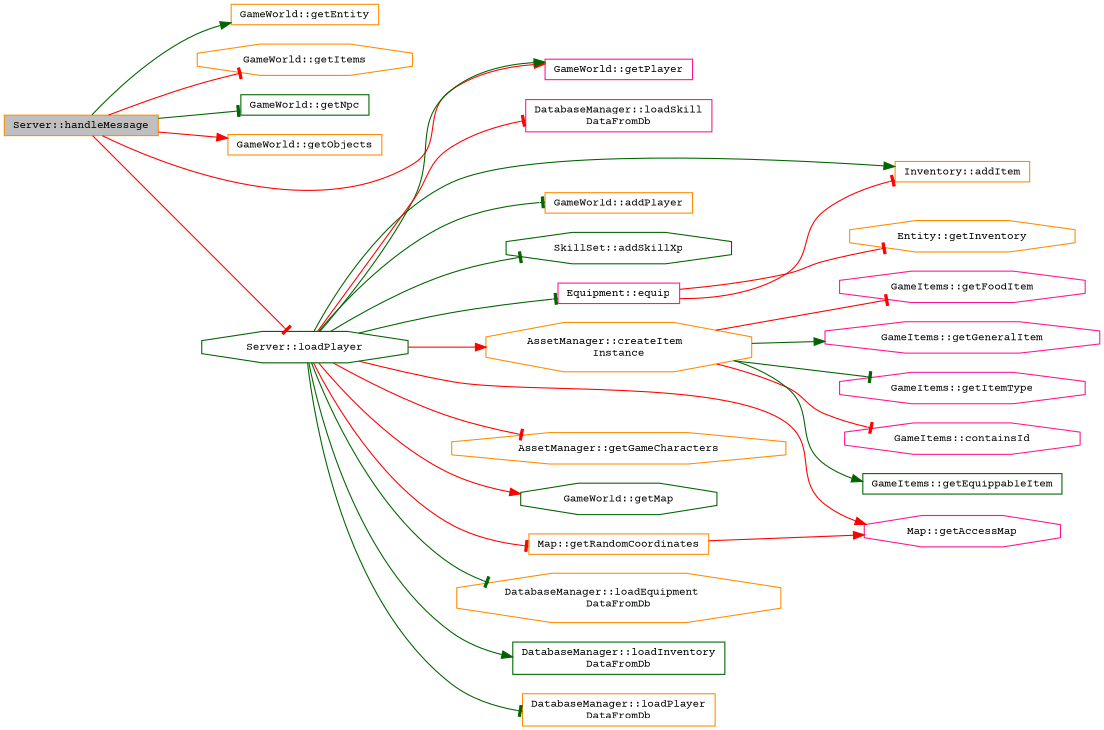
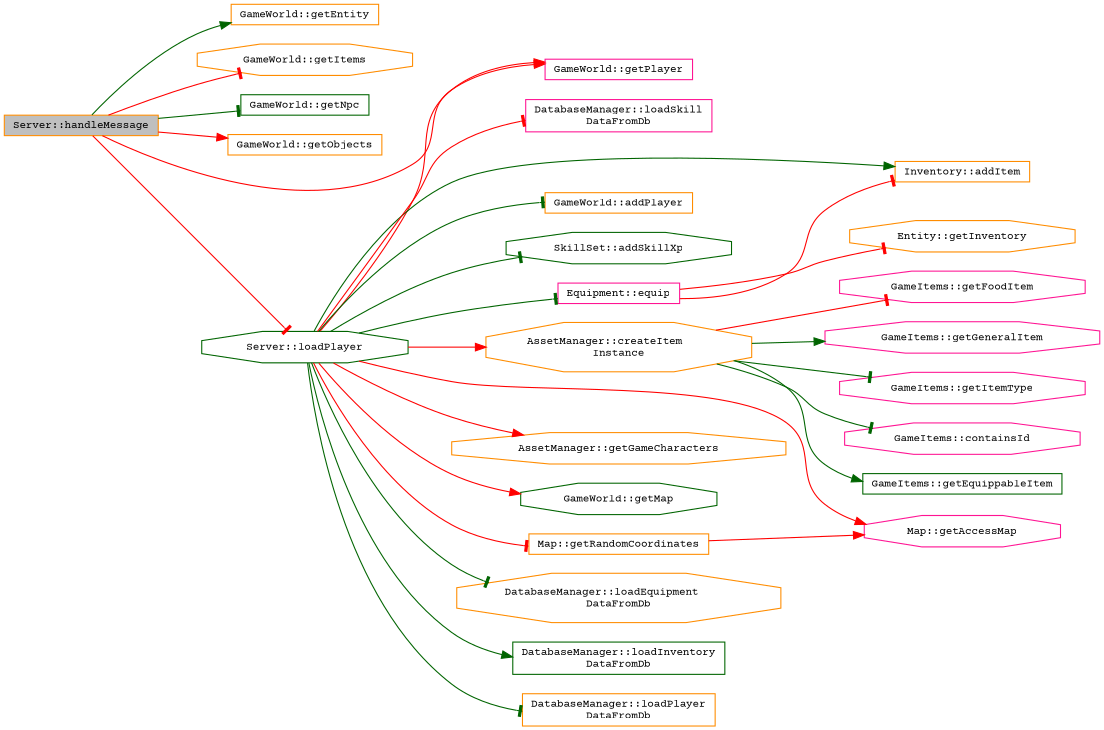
edge "Server::loadPlayer" -> "GameWorld::getPlayer": color darkgreen -> red
edge "AssetManager::createItem Instance" -> "GameItems::containsId": color red -> darkgreen
edge "Server::loadPlayer" -> "AssetManager::getGameCharacters": arrowhead tee -> normal
